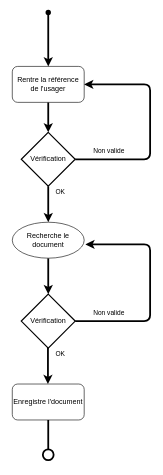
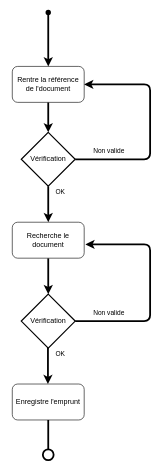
node "Rentre la référence de l'usager": label "Rentre la référence de l'usager" -> "Rentre la référence de l'document"
node "Recherche le document": shape ellipse -> rounded rectangle
node "Enregistre l'document": label "Enregistre l'document" -> "Enregistre l'emprunt"
